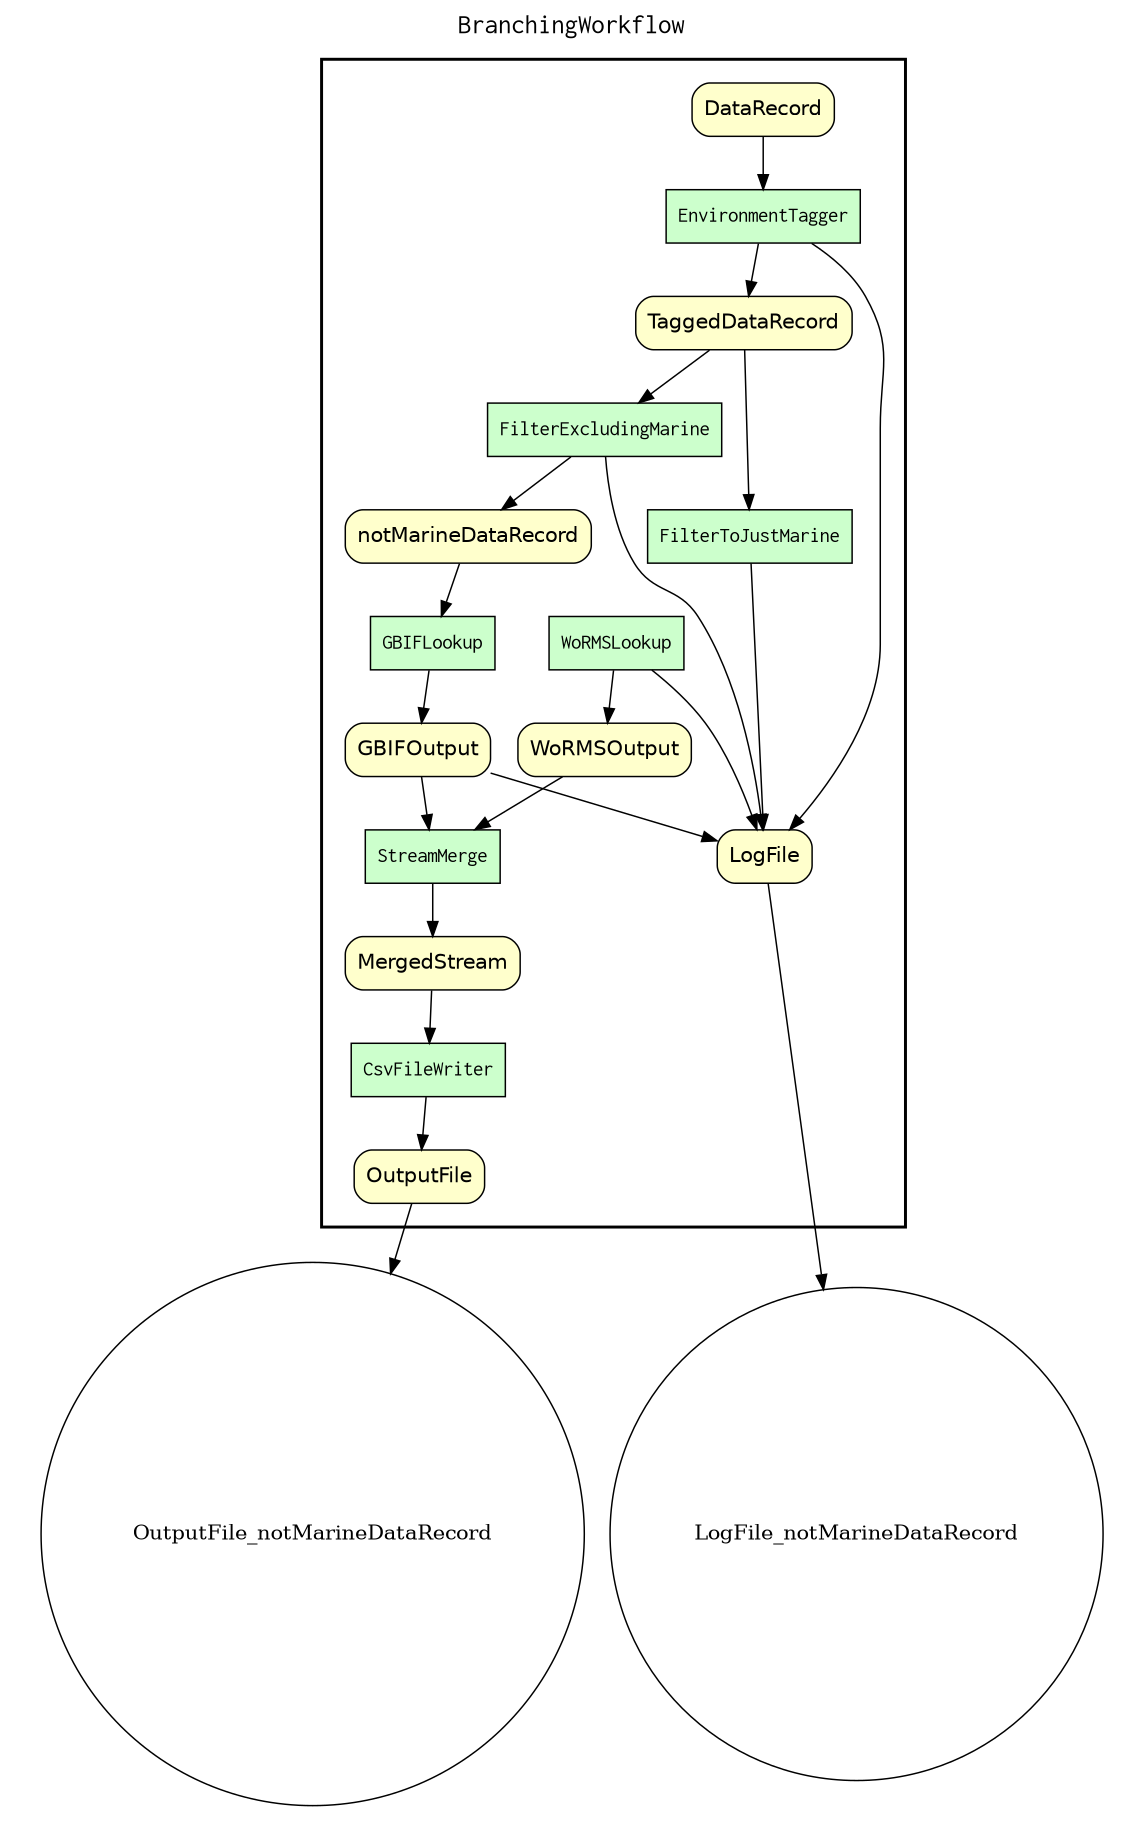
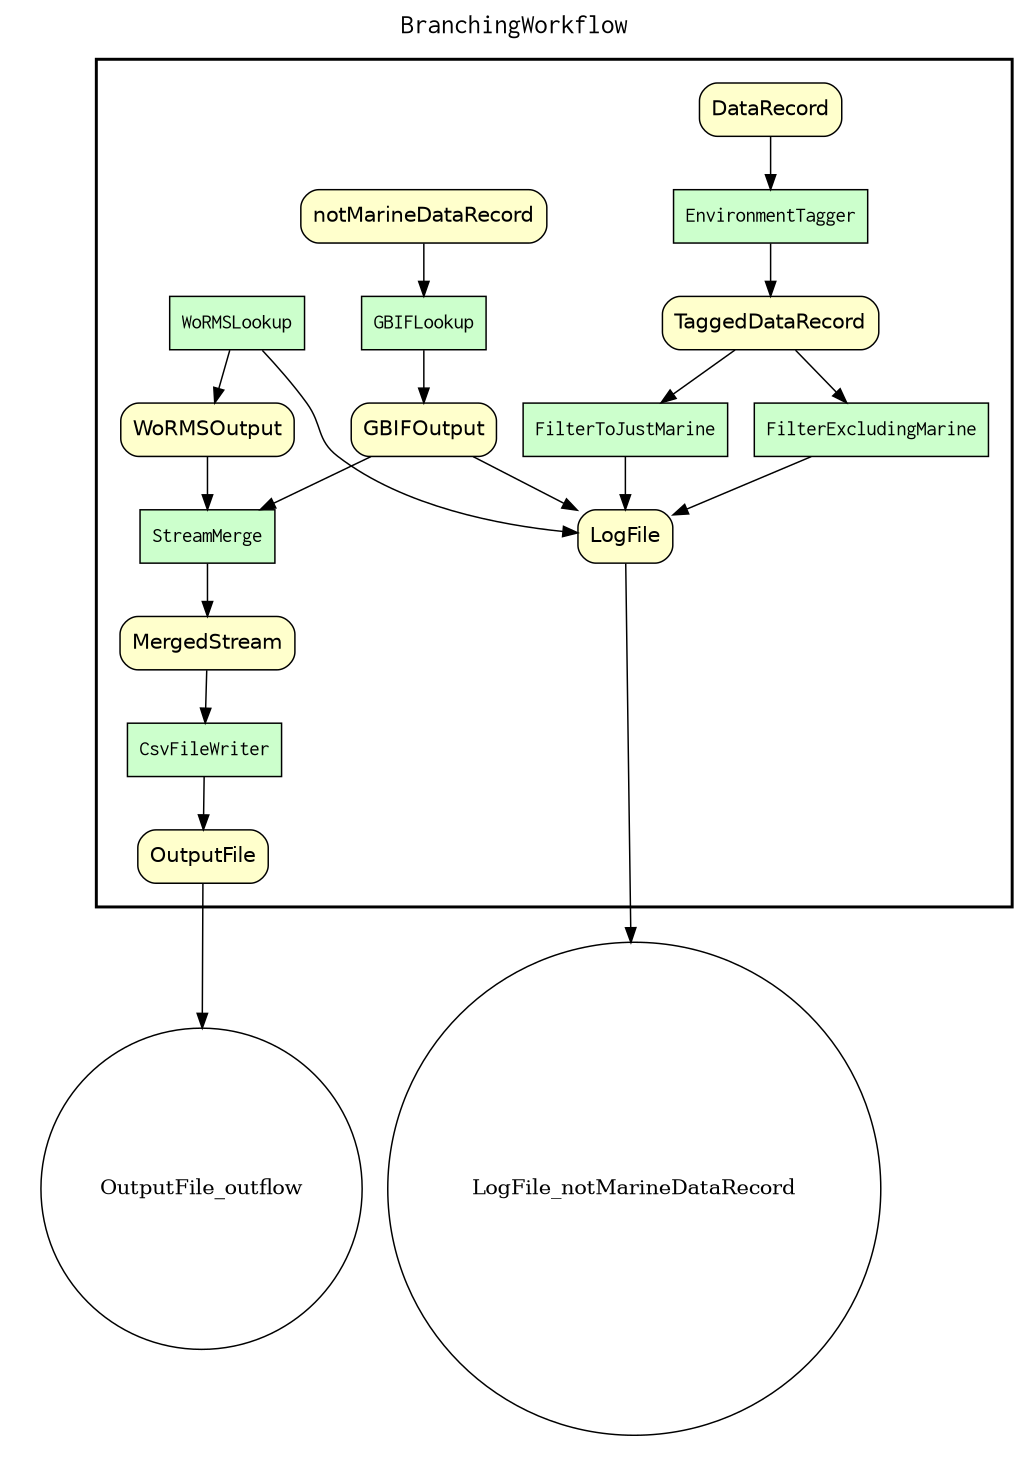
edge "FilterExcludingMarine" -> "notMarineDataRecord": removed
edge "EnvironmentTagger" -> "LogFile": removed
node "OutputFile_notMarineDataRecord": label "OutputFile_notMarineDataRecord" -> "OutputFile_outflow"
